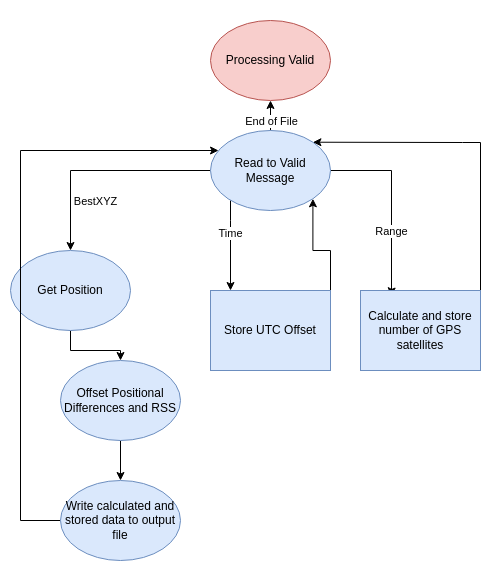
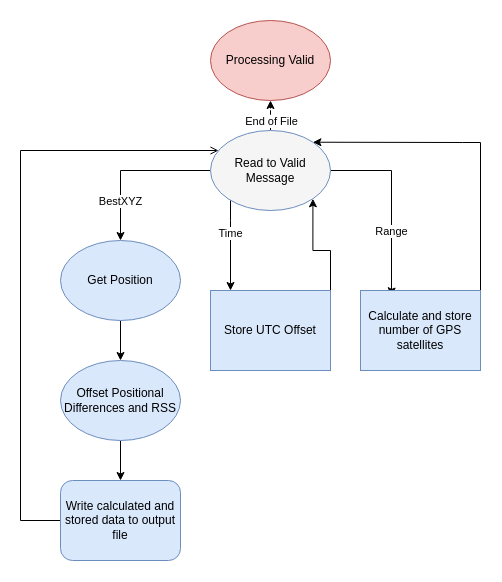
edge "Read to Valid Message" -> "Processing Valid": style solid -> dashed
edge "Write calculated and stored data to output file" -> "Read to Valid Message": arrowhead classic -> open
node "Read to Valid Message": fillcolor #dae8fc -> #f5f5f5
node "Get Position": moved (71, 291) -> (121, 281)
node "Write calculated and stored data to output file": shape ellipse -> rounded rectangle
